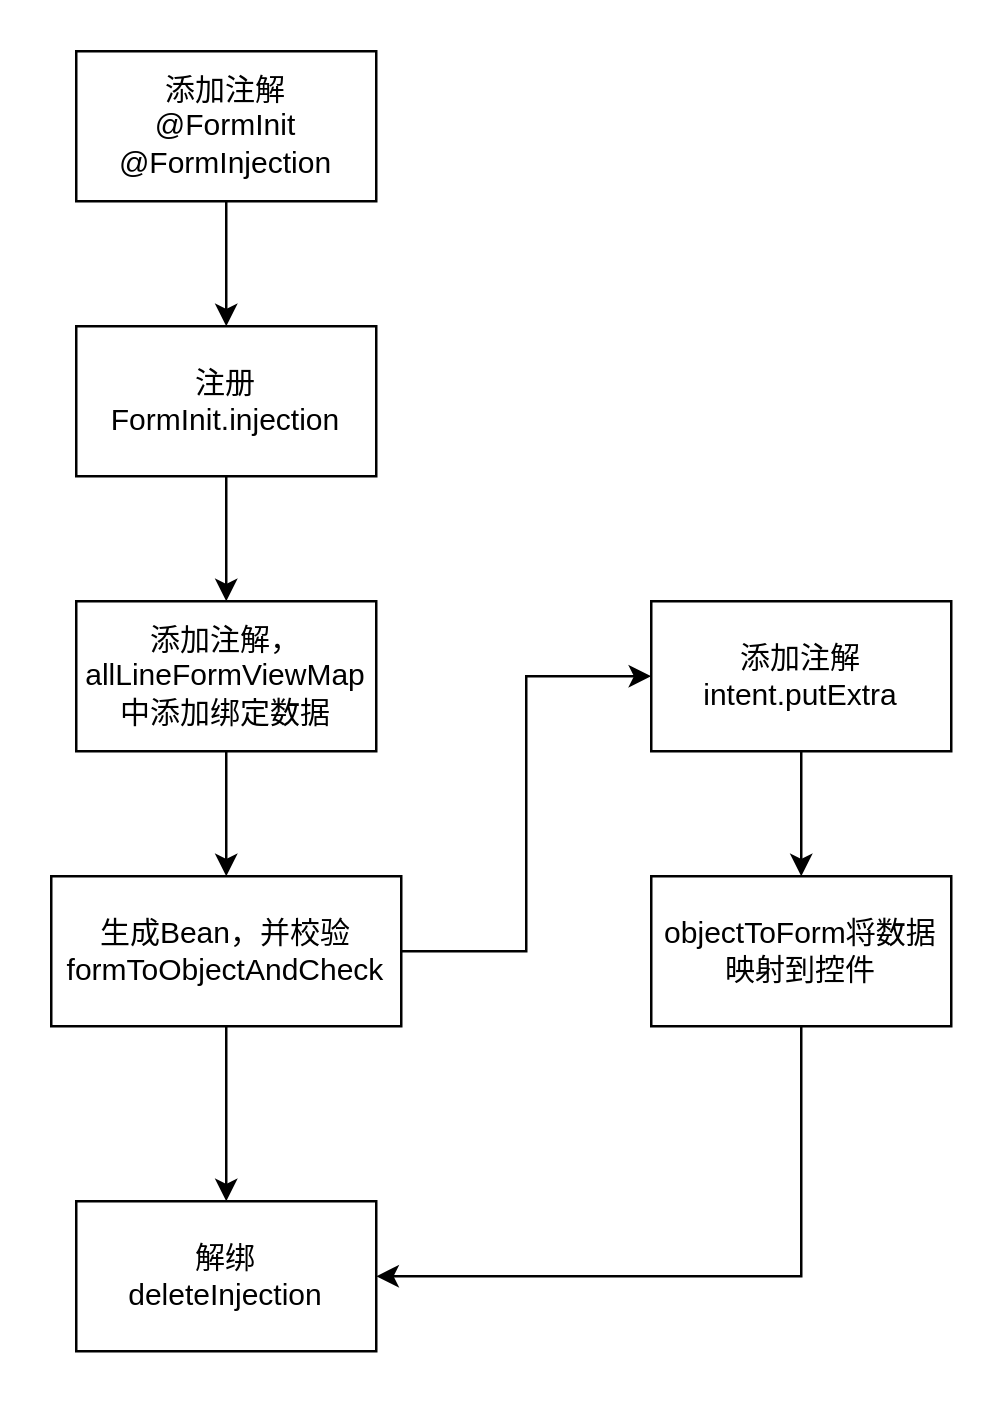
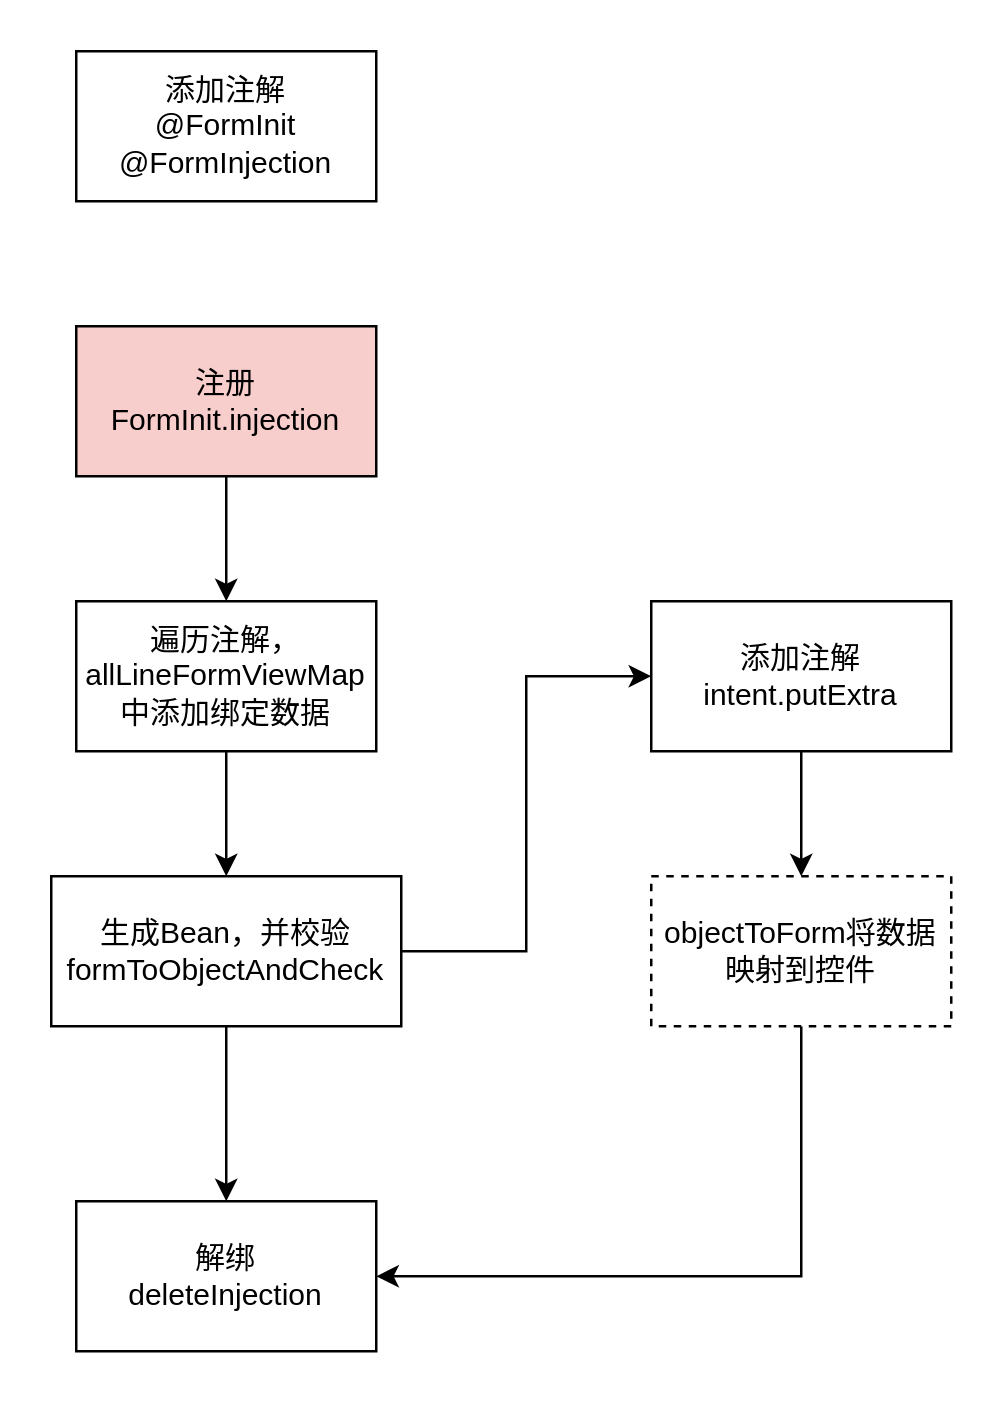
edge "添加注解 @FormInit @FormInjection" -> "注册 FormInit.injection": removed
node "注册 FormInit.injection": fillcolor #ffffff -> #f8cecc
node "添加注解，allLineFormViewMap中添加绑定数据": label "添加注解，allLineFormViewMap中添加绑定数据" -> "遍历注解，allLineFormViewMap中添加绑定数据"
node "objectToForm将数据映射到控件": style solid -> dashed
